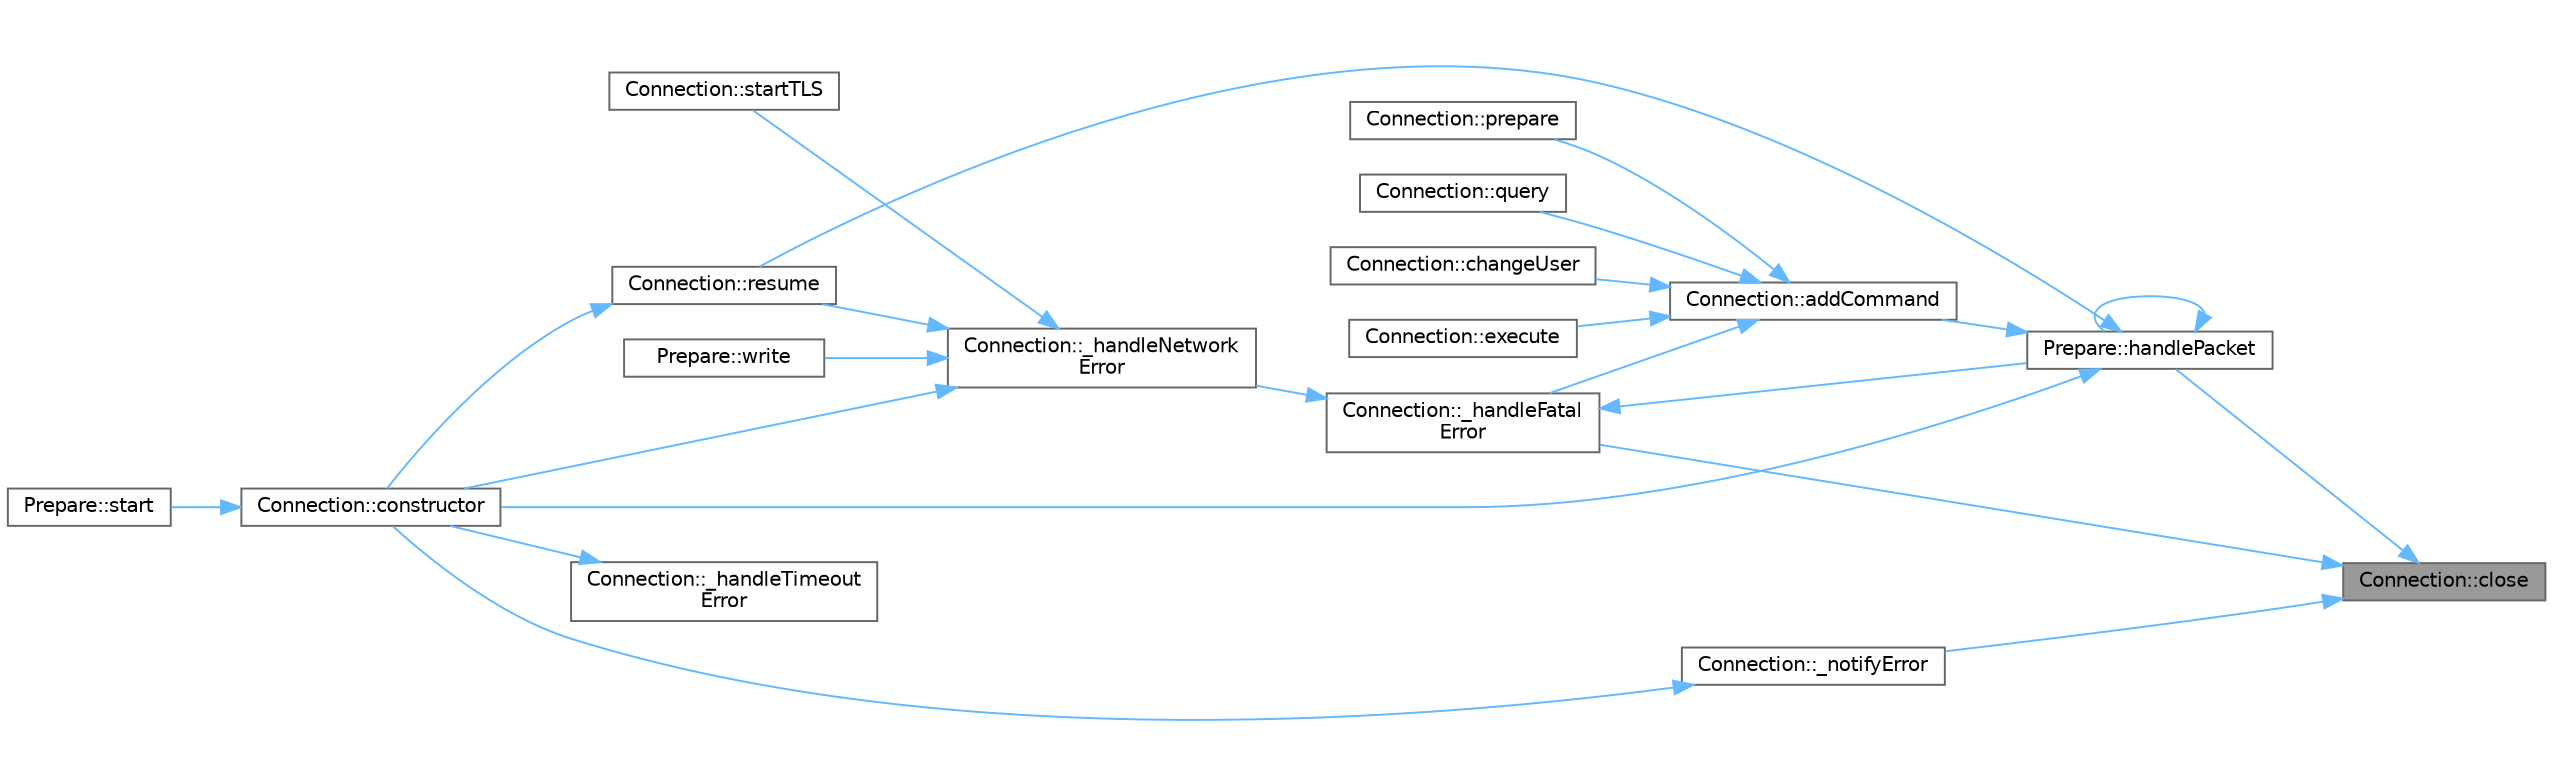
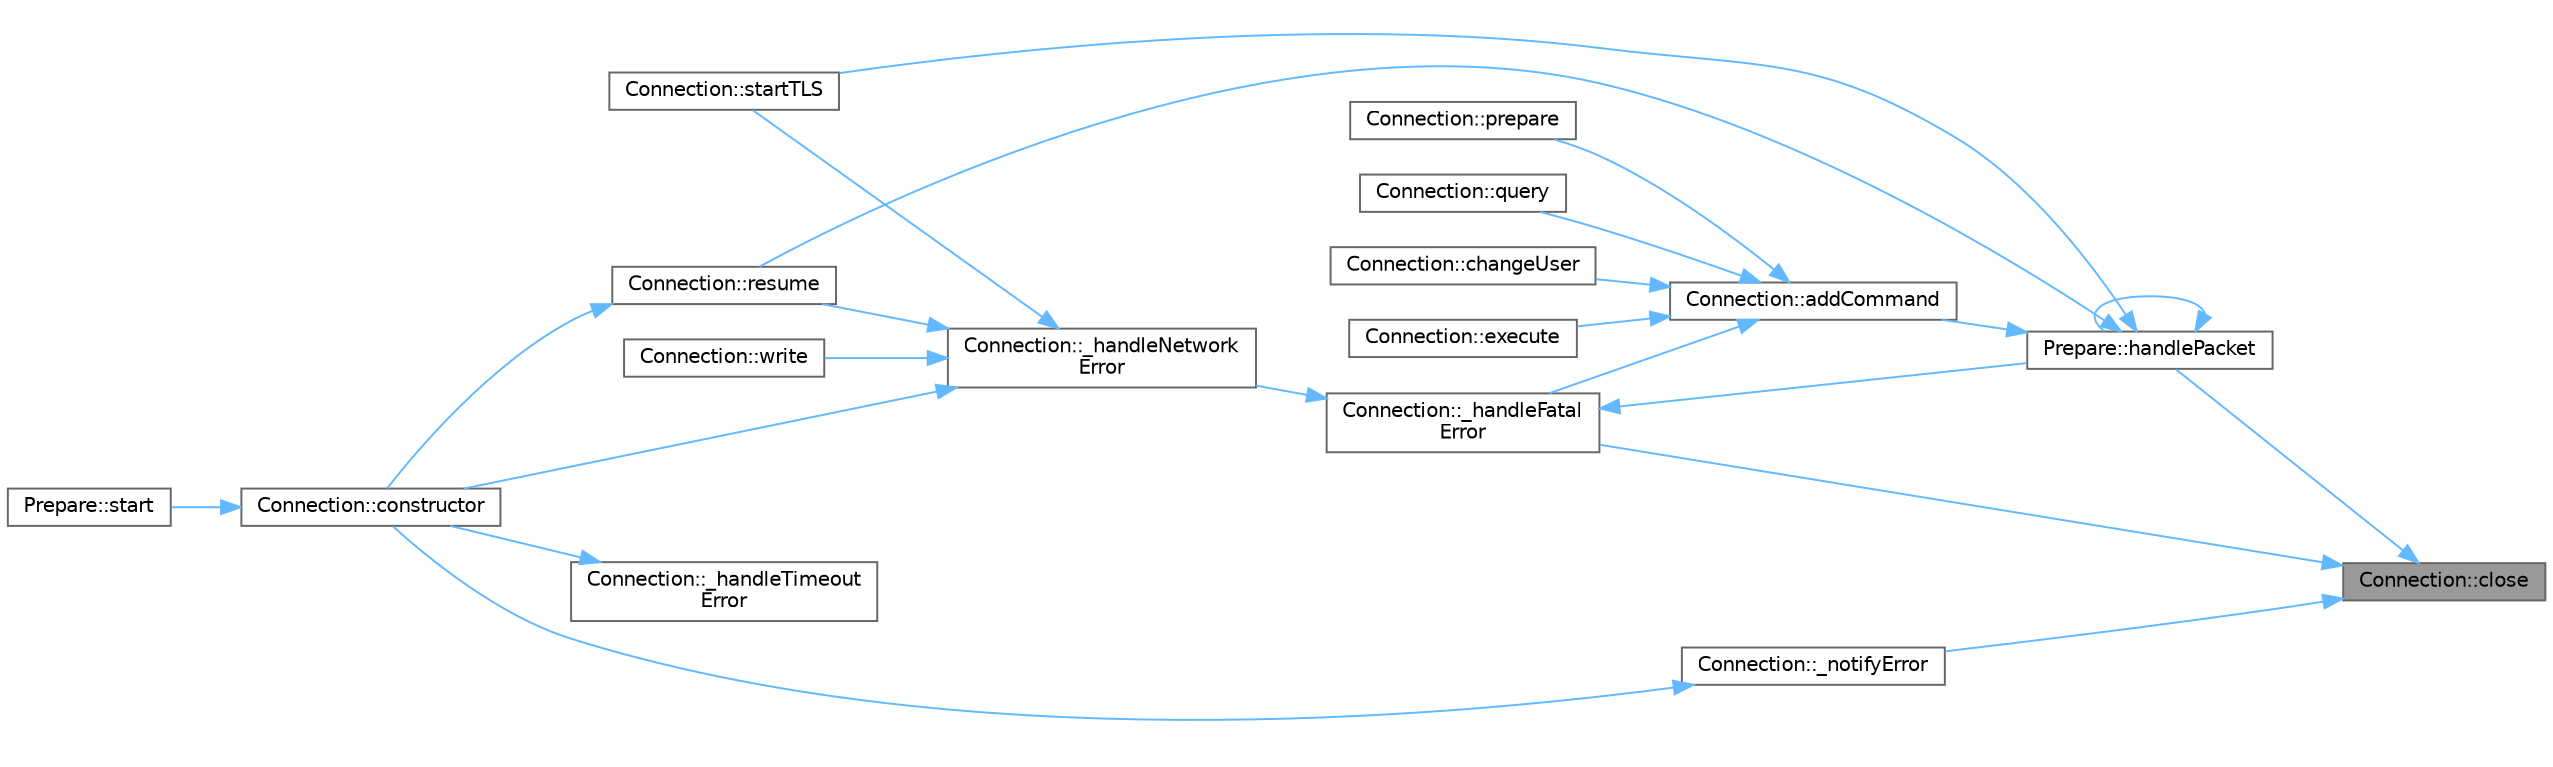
node "Prepare::write": label "Prepare::write" -> "Connection::write"
edge "Connection::constructor" -> "Prepare::handlePacket": now "Connection::startTLS" -> "Prepare::handlePacket"
